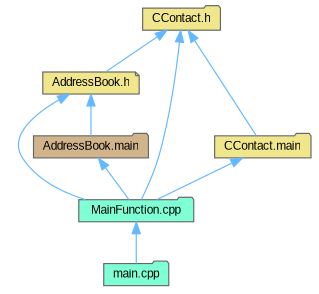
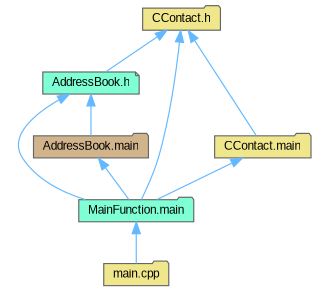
node "AddressBook.h": fillcolor khaki -> aquamarine
node "MainFunction.cpp": label "MainFunction.cpp" -> "MainFunction.main"
node "main.cpp": fillcolor aquamarine -> khaki
